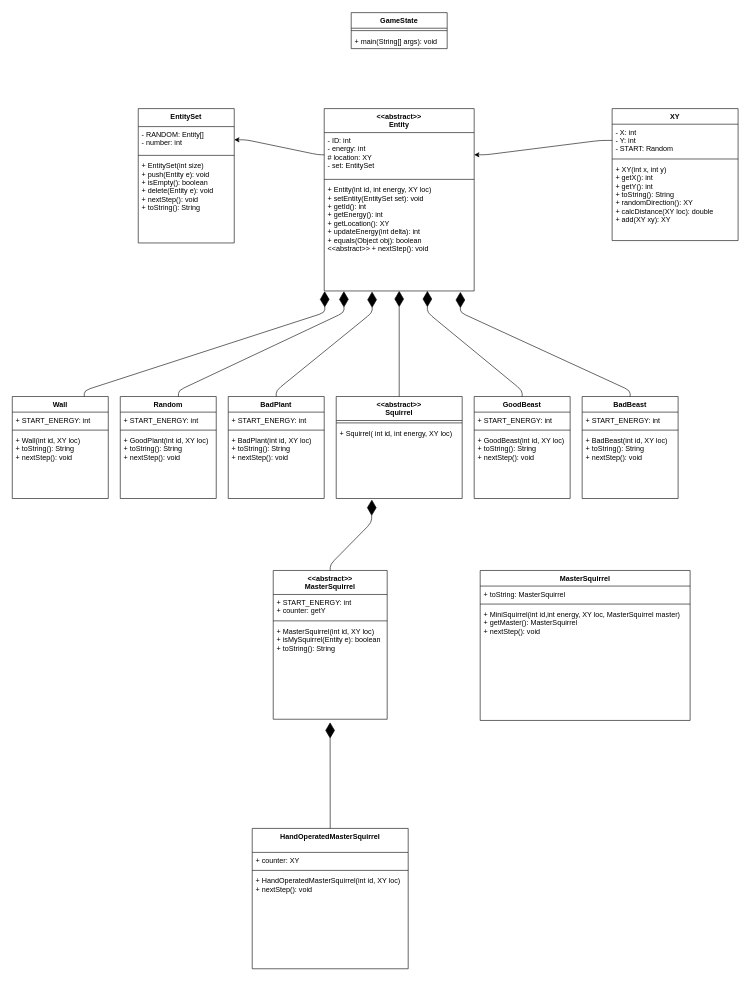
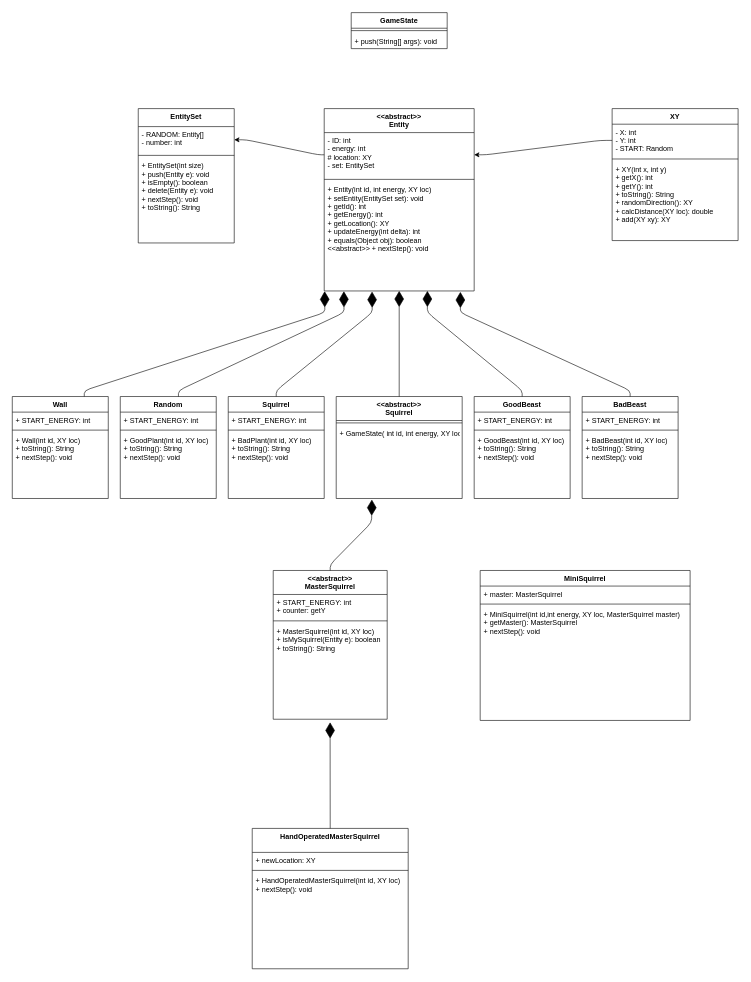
node "+ main(String[] args): void": label "+ main(String[] args): void" -> "+ push(String[] args): void"
node "BadPlant": label "BadPlant" -> "Squirrel"
node "+ Squirrel( int id, int energy, XY loc)": label "+ Squirrel( int id, int energy, XY loc)" -> "+ GameState( int id, int energy, XY loc)"
node "MasterSquirrel": label "MasterSquirrel" -> "MiniSquirrel"
node "+ toString: MasterSquirrel": label "+ toString: MasterSquirrel" -> "+ master: MasterSquirrel"
node "+ counter: XY": label "+ counter: XY" -> "+ newLocation: XY"
